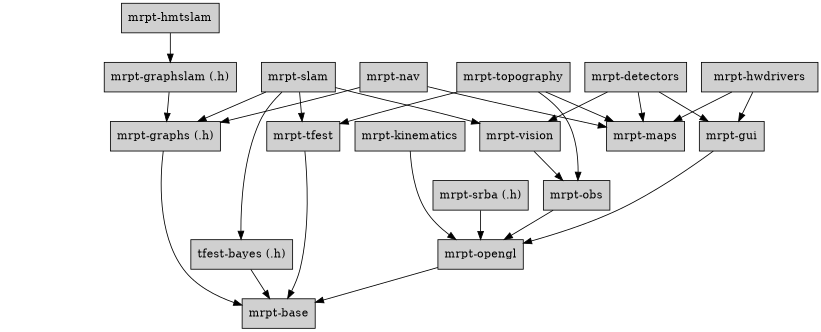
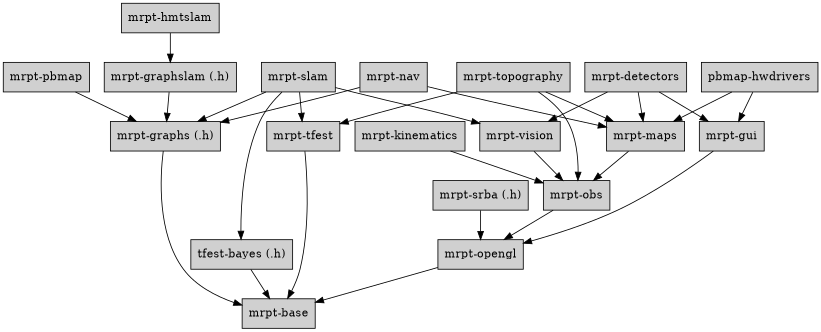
node "mrpt-pbmap": added
node "mrpt-hwdrivers": label "mrpt-hwdrivers" -> "pbmap-hwdrivers"
edge "mrpt-maps" -> "mrpt-obs": added
edge "mrpt-kinematics" -> "mrpt-opengl": now "mrpt-kinematics" -> "mrpt-obs"
